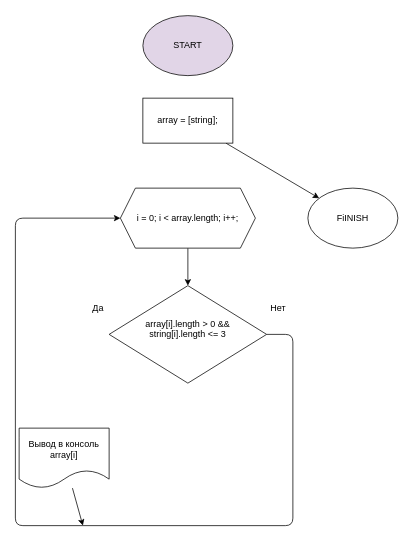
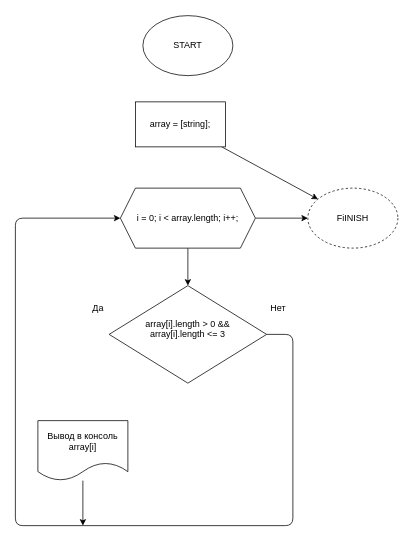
node "START": fillcolor #e1d5e7 -> #ffffff
node "array = [string];": moved (188, 120) -> (180, 124)
edge "i = 0; i < array.length; i++;" -> "FiINISH": added
node "FiINISH": style solid -> dashed
node "array[i].length > 0 && string[i].length <= 3": label "array[i].length > 0 && string[i].length <= 3" -> "array[i].length > 0 && array[i].length <= 3"
node "Вывод в консоль array[i]": moved (64, 458) -> (83, 450)
